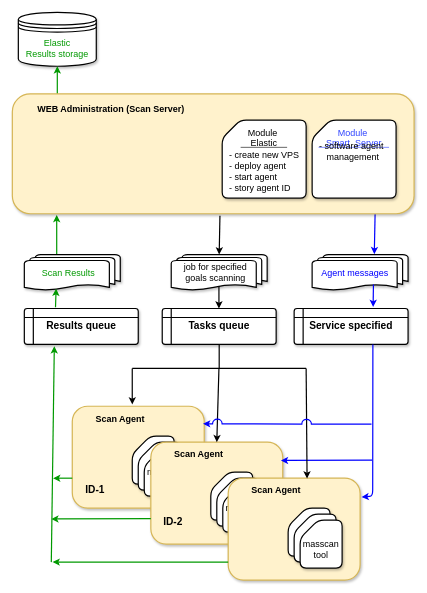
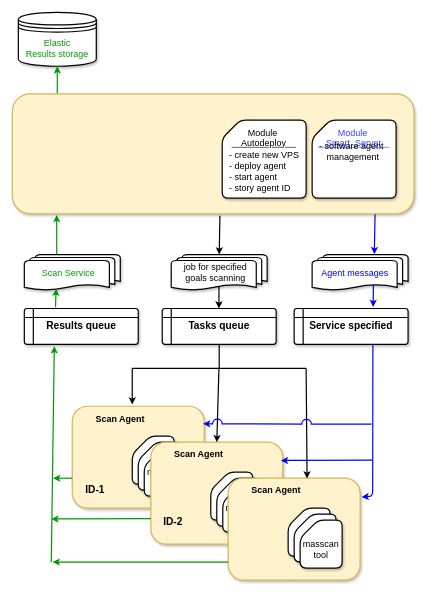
node "WEB Administration (Scan Server)": removed
node "Module Elastic": label "Module Elastic" -> "Module Autodeploy"
node "Scan Results": label "Scan Results" -> "Scan Service"
